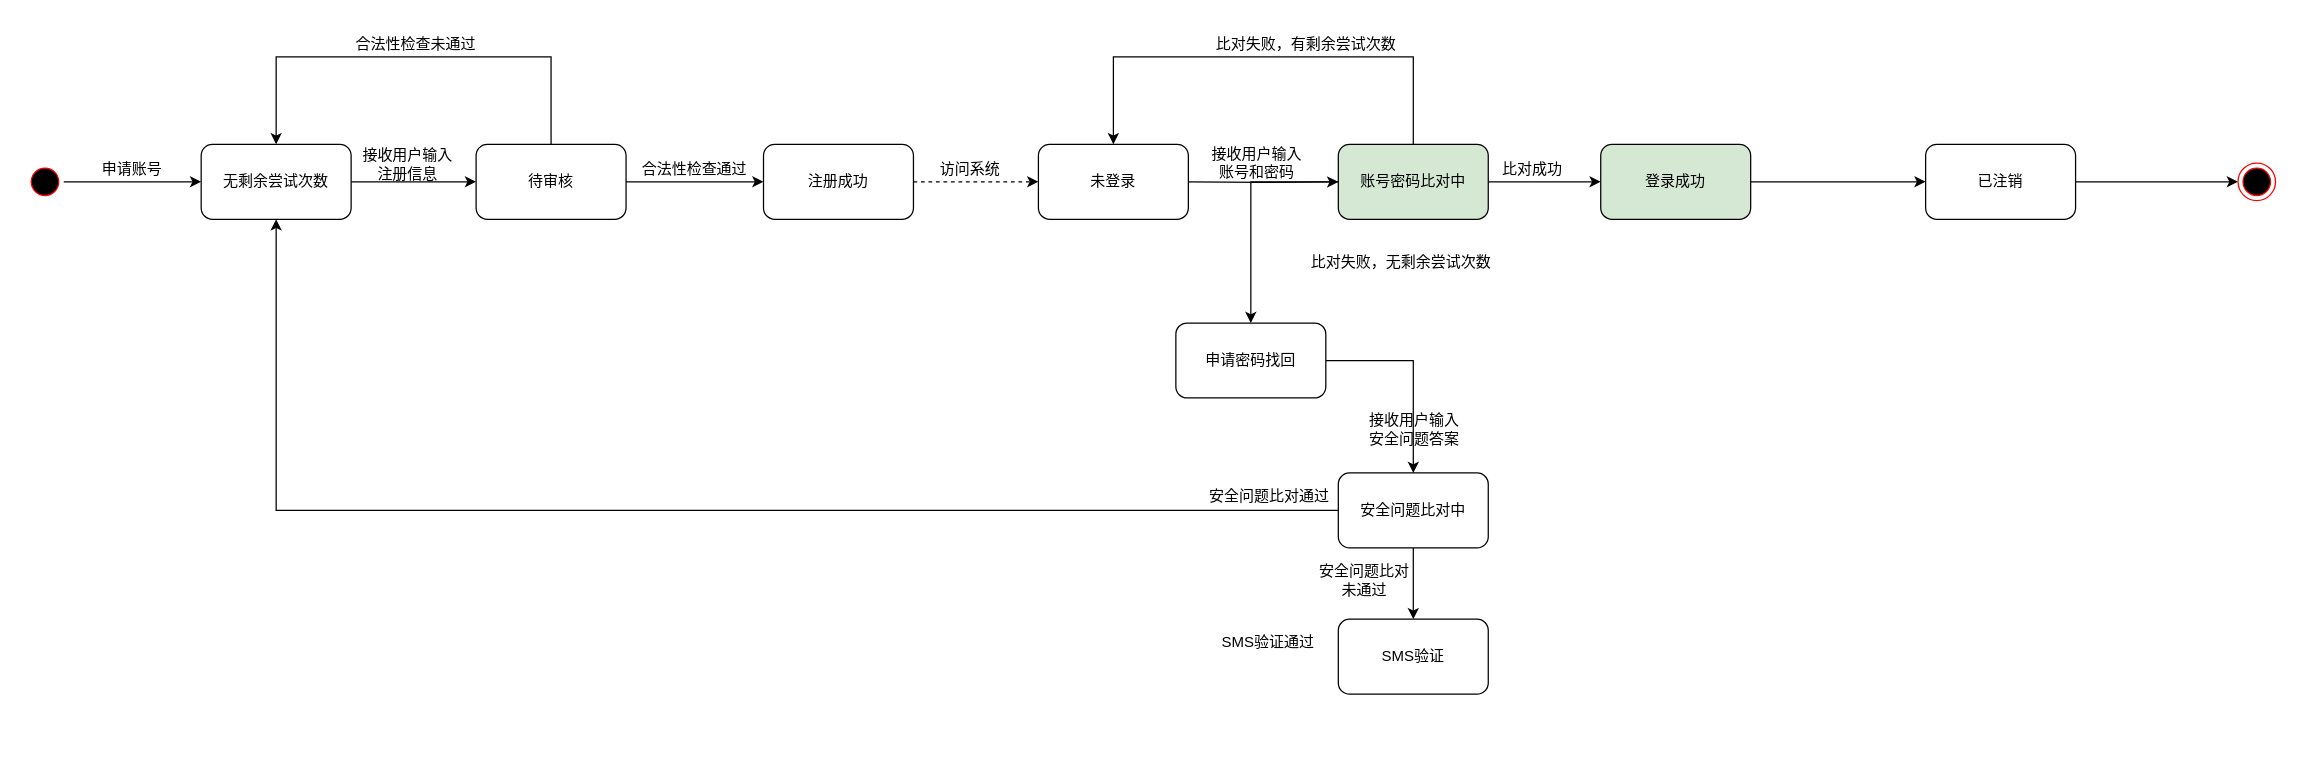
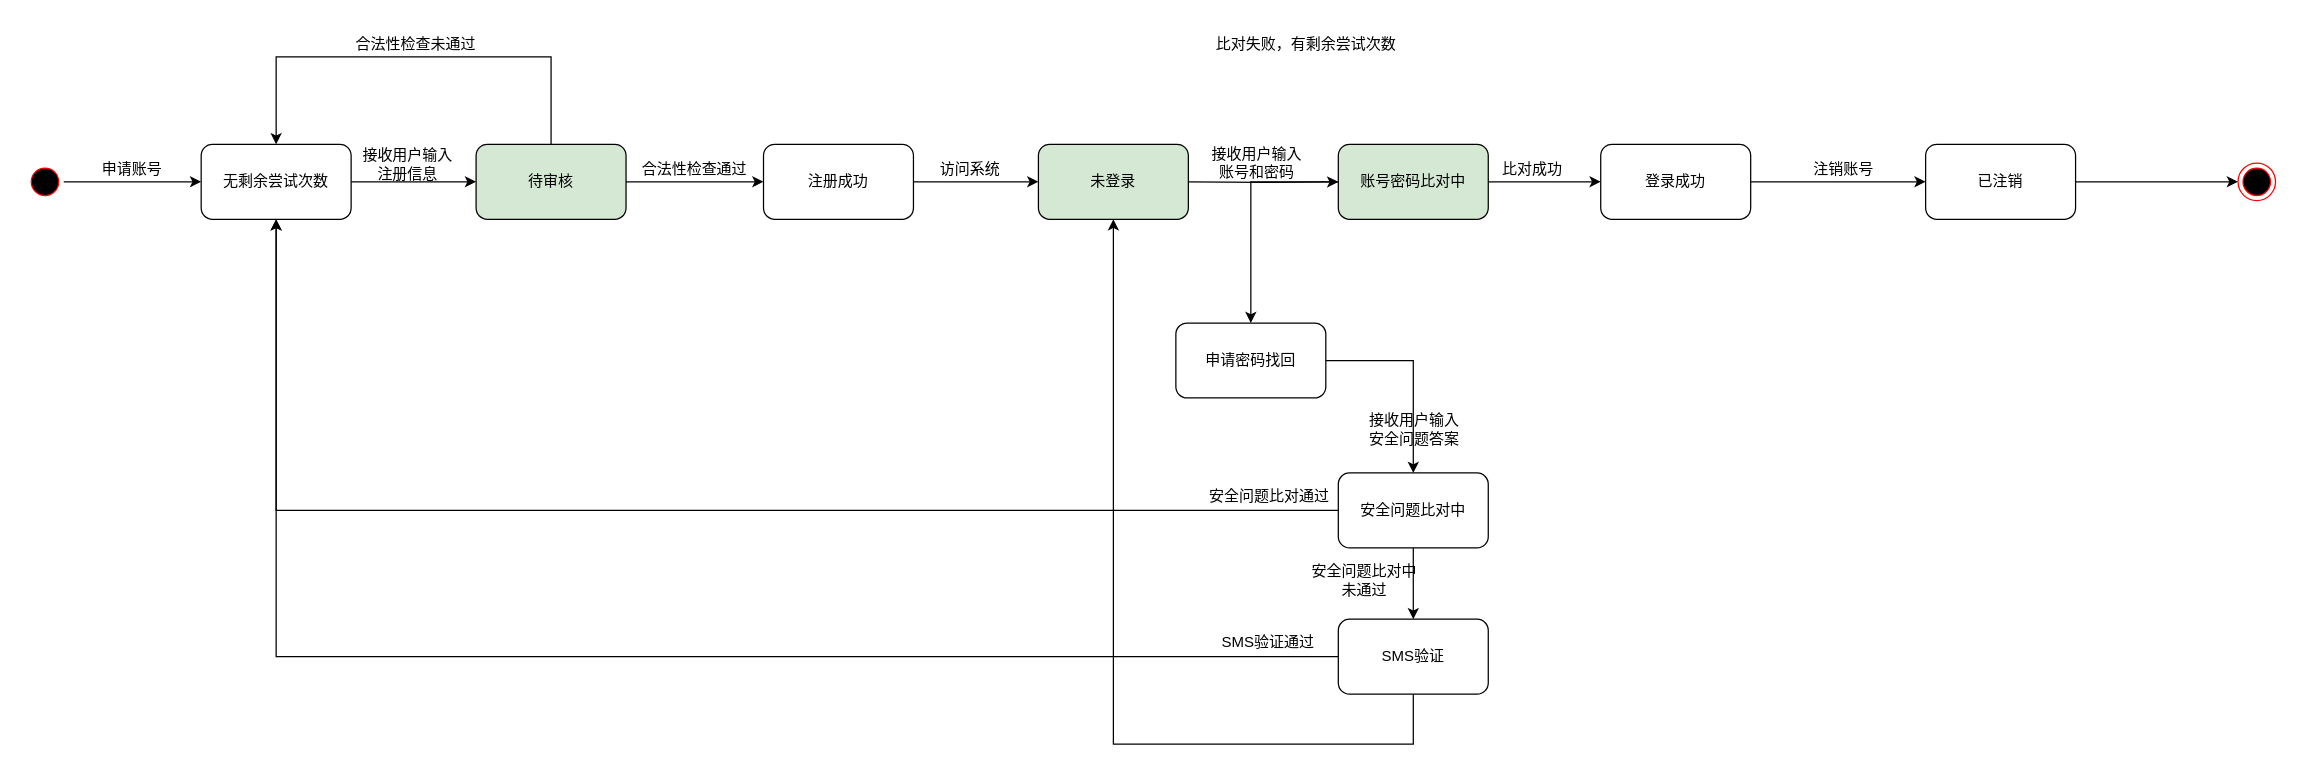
edge "账号密码比对中" -> "未登录": removed
node "注销账号": added
node "待审核": fillcolor #ffffff -> #d5e8d4
edge "注册成功" -> "未登录": style dashed -> solid
node "未登录": fillcolor #ffffff -> #d5e8d4
node "登录成功": fillcolor #d5e8d4 -> #ffffff
node "比对失败，无剩余尝试次数": removed
node "安全问题比对 未通过": label "安全问题比对 未通过" -> "安全问题比对中 未通过"
edge "SMS验证" -> "无剩余尝试次数": added
edge "SMS验证" -> "未登录": added
